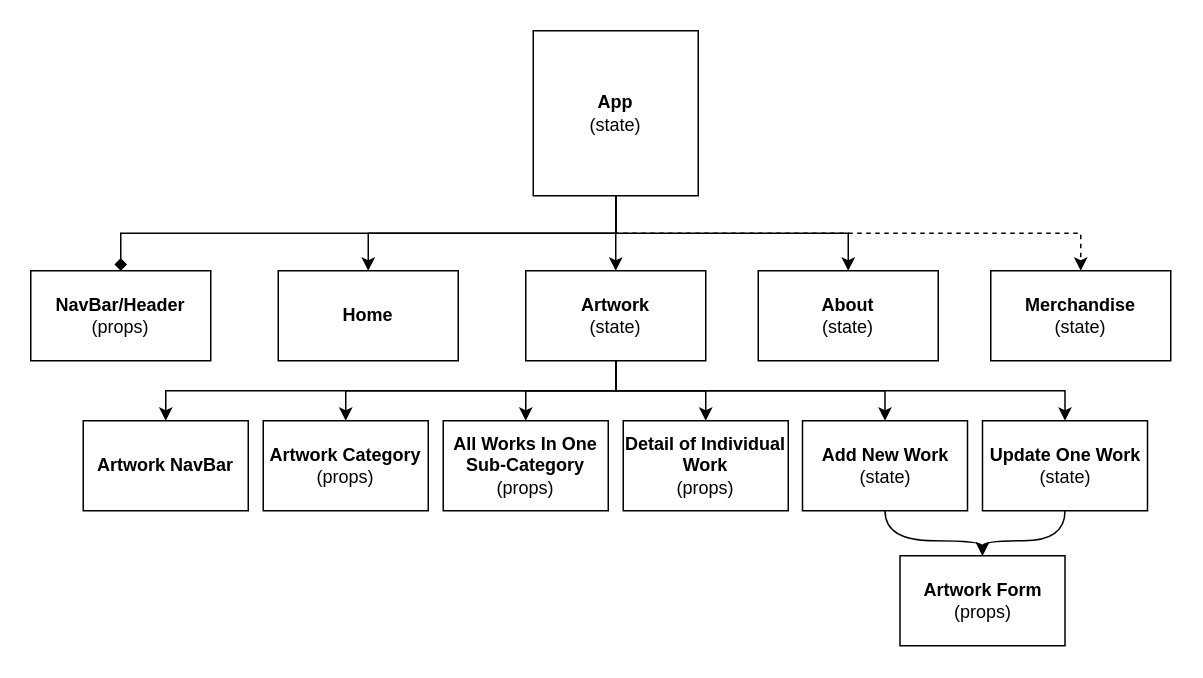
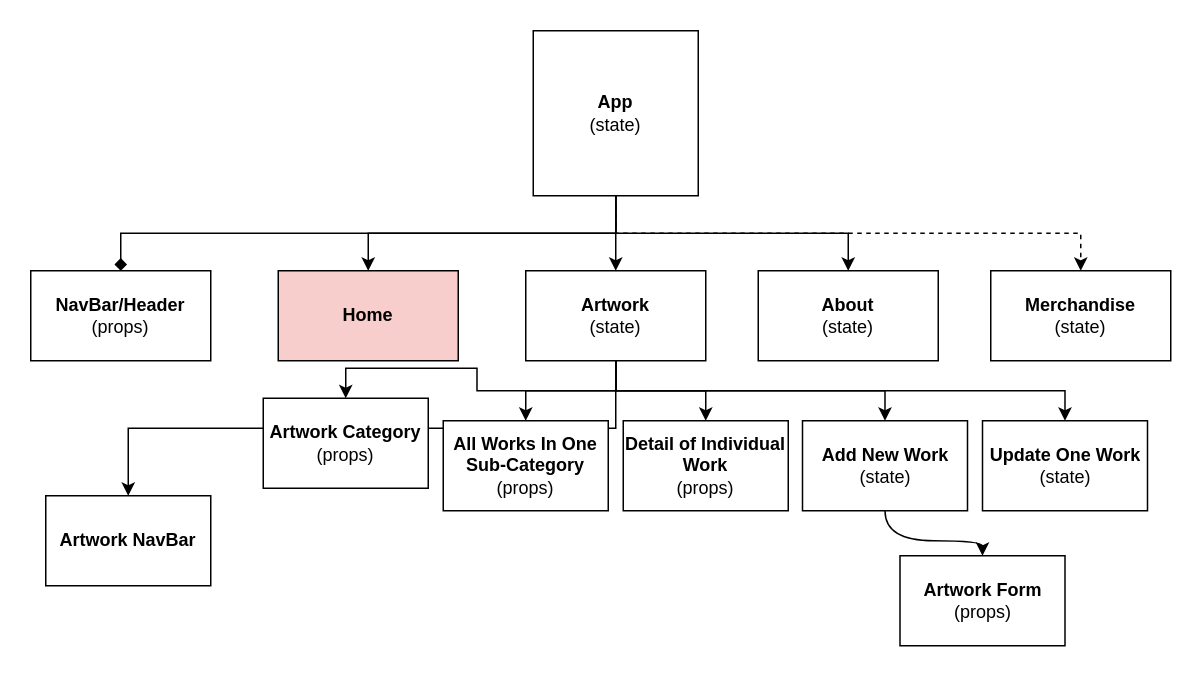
node "Home": fillcolor #ffffff -> #f8cecc
node "Artwork NavBar": moved (166, 466) -> (128, 541)
node "Artwork Category (props)": moved (346, 466) -> (346, 443)
edge "Update One Work (state)" -> "Artwork Form (props)": removed
